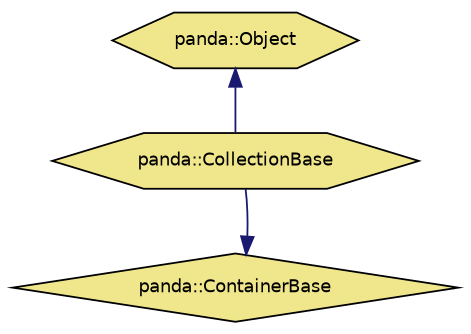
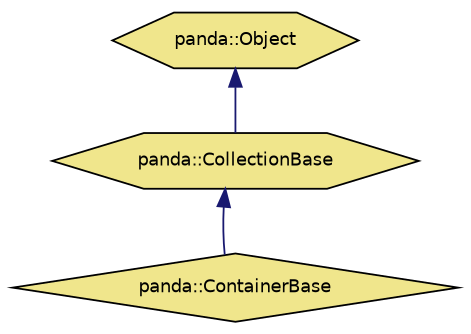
edge "panda::CollectionBase" -> "panda::ContainerBase": reversed
